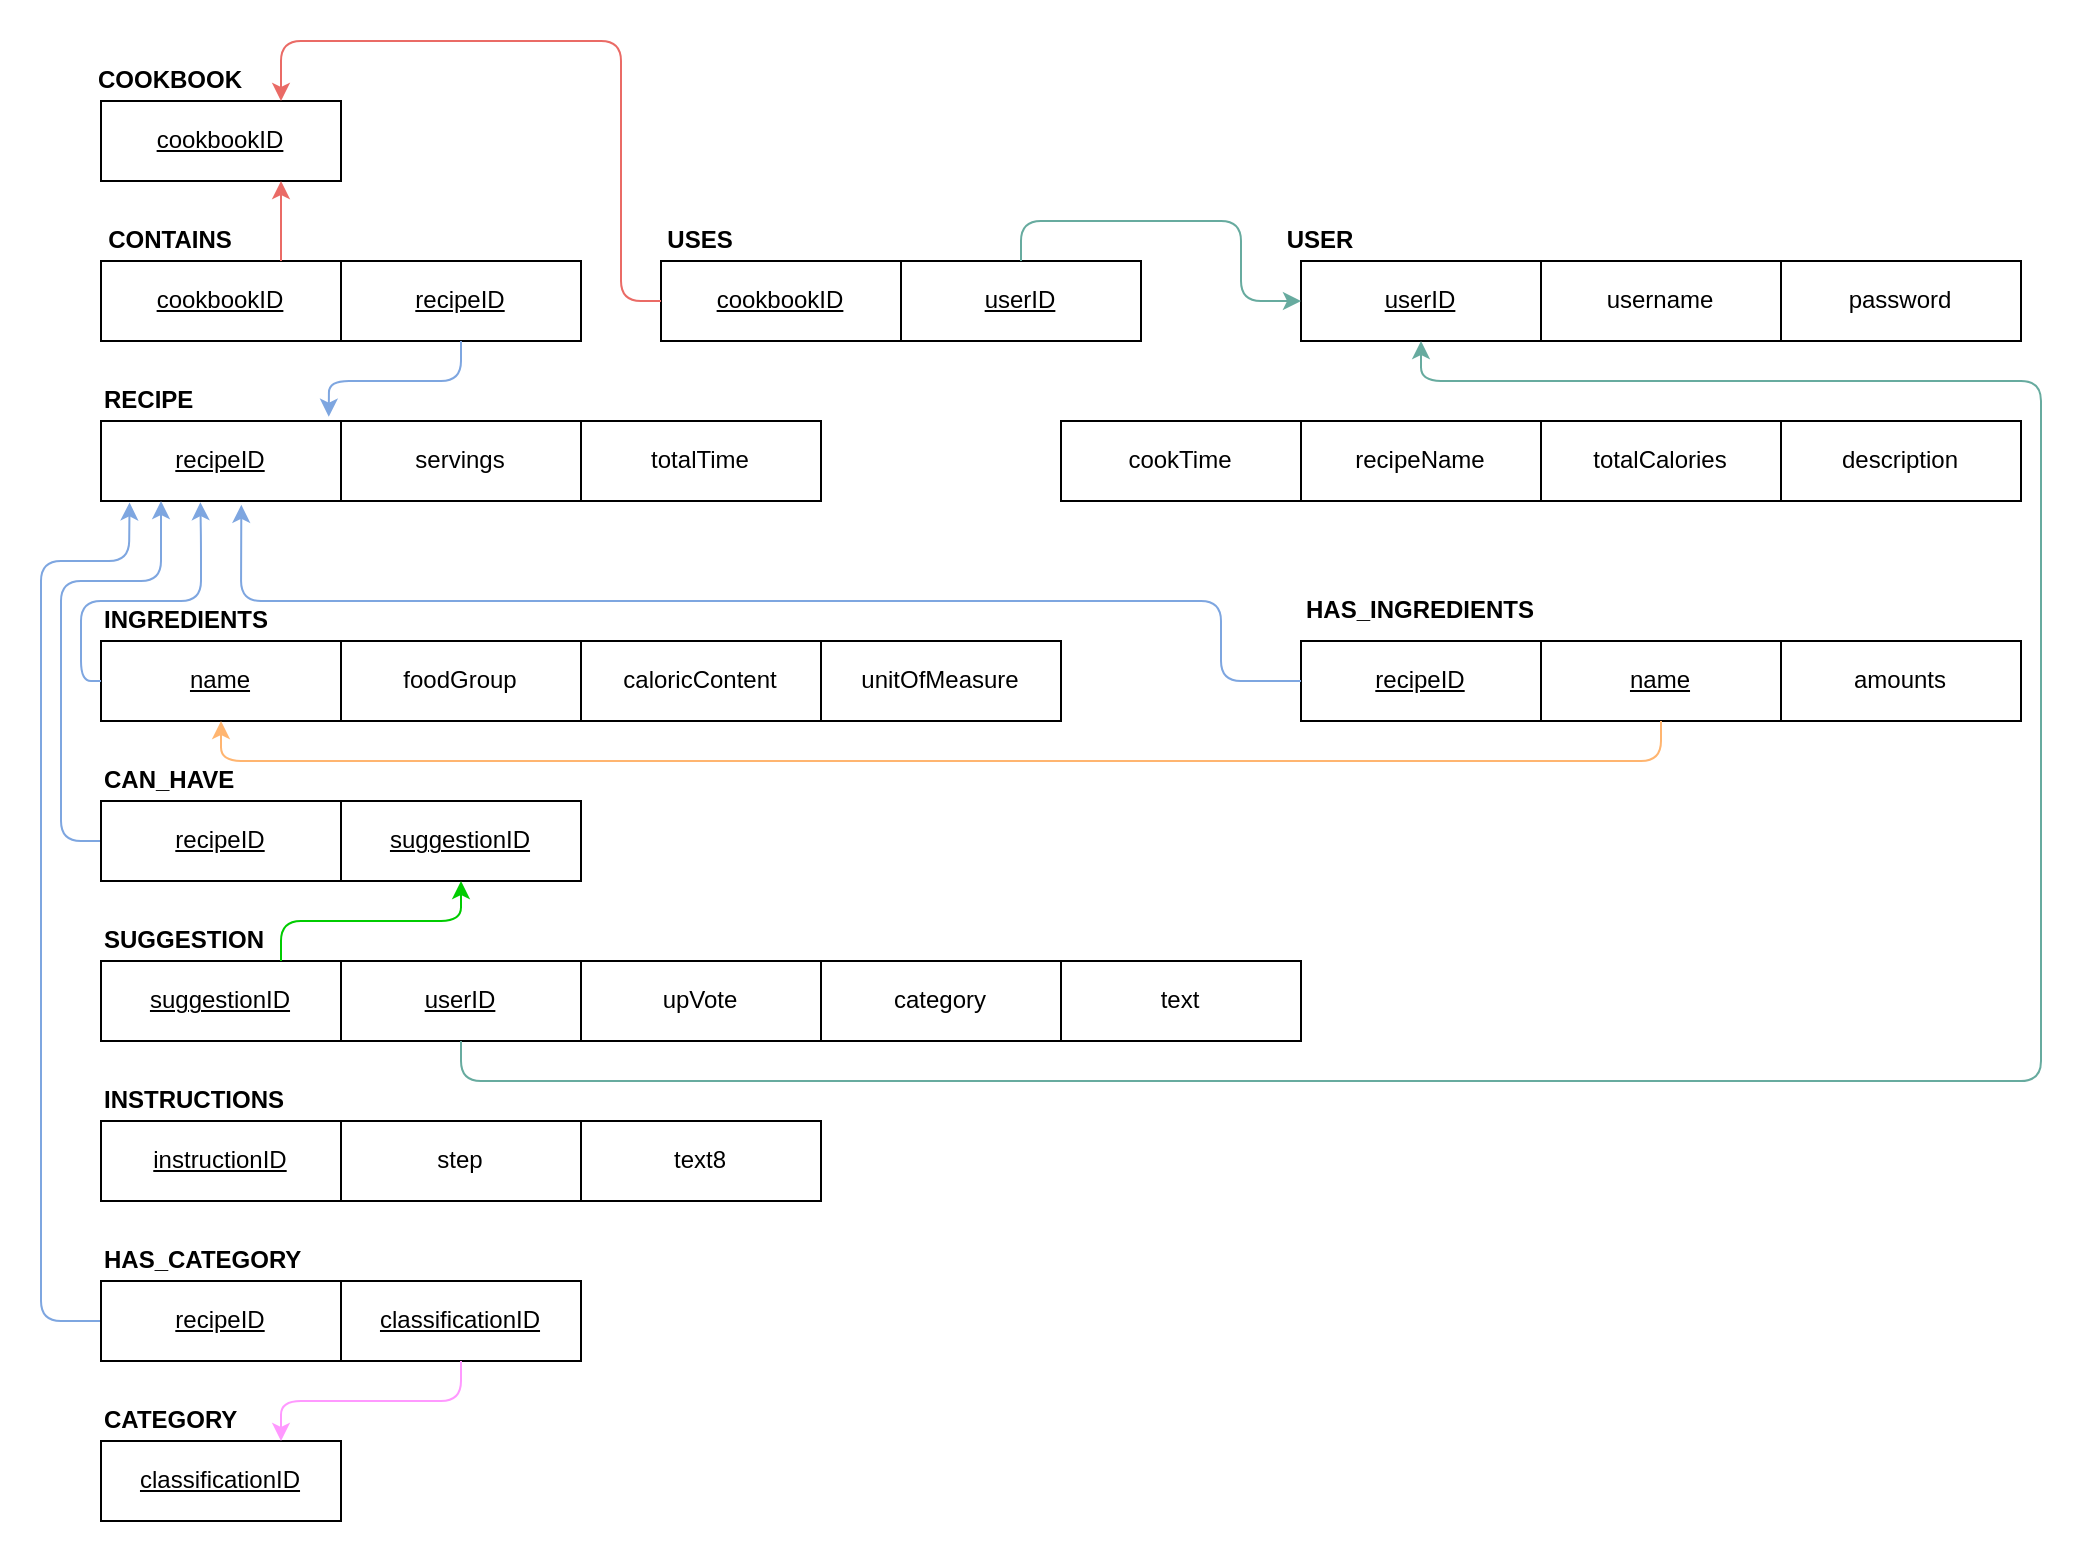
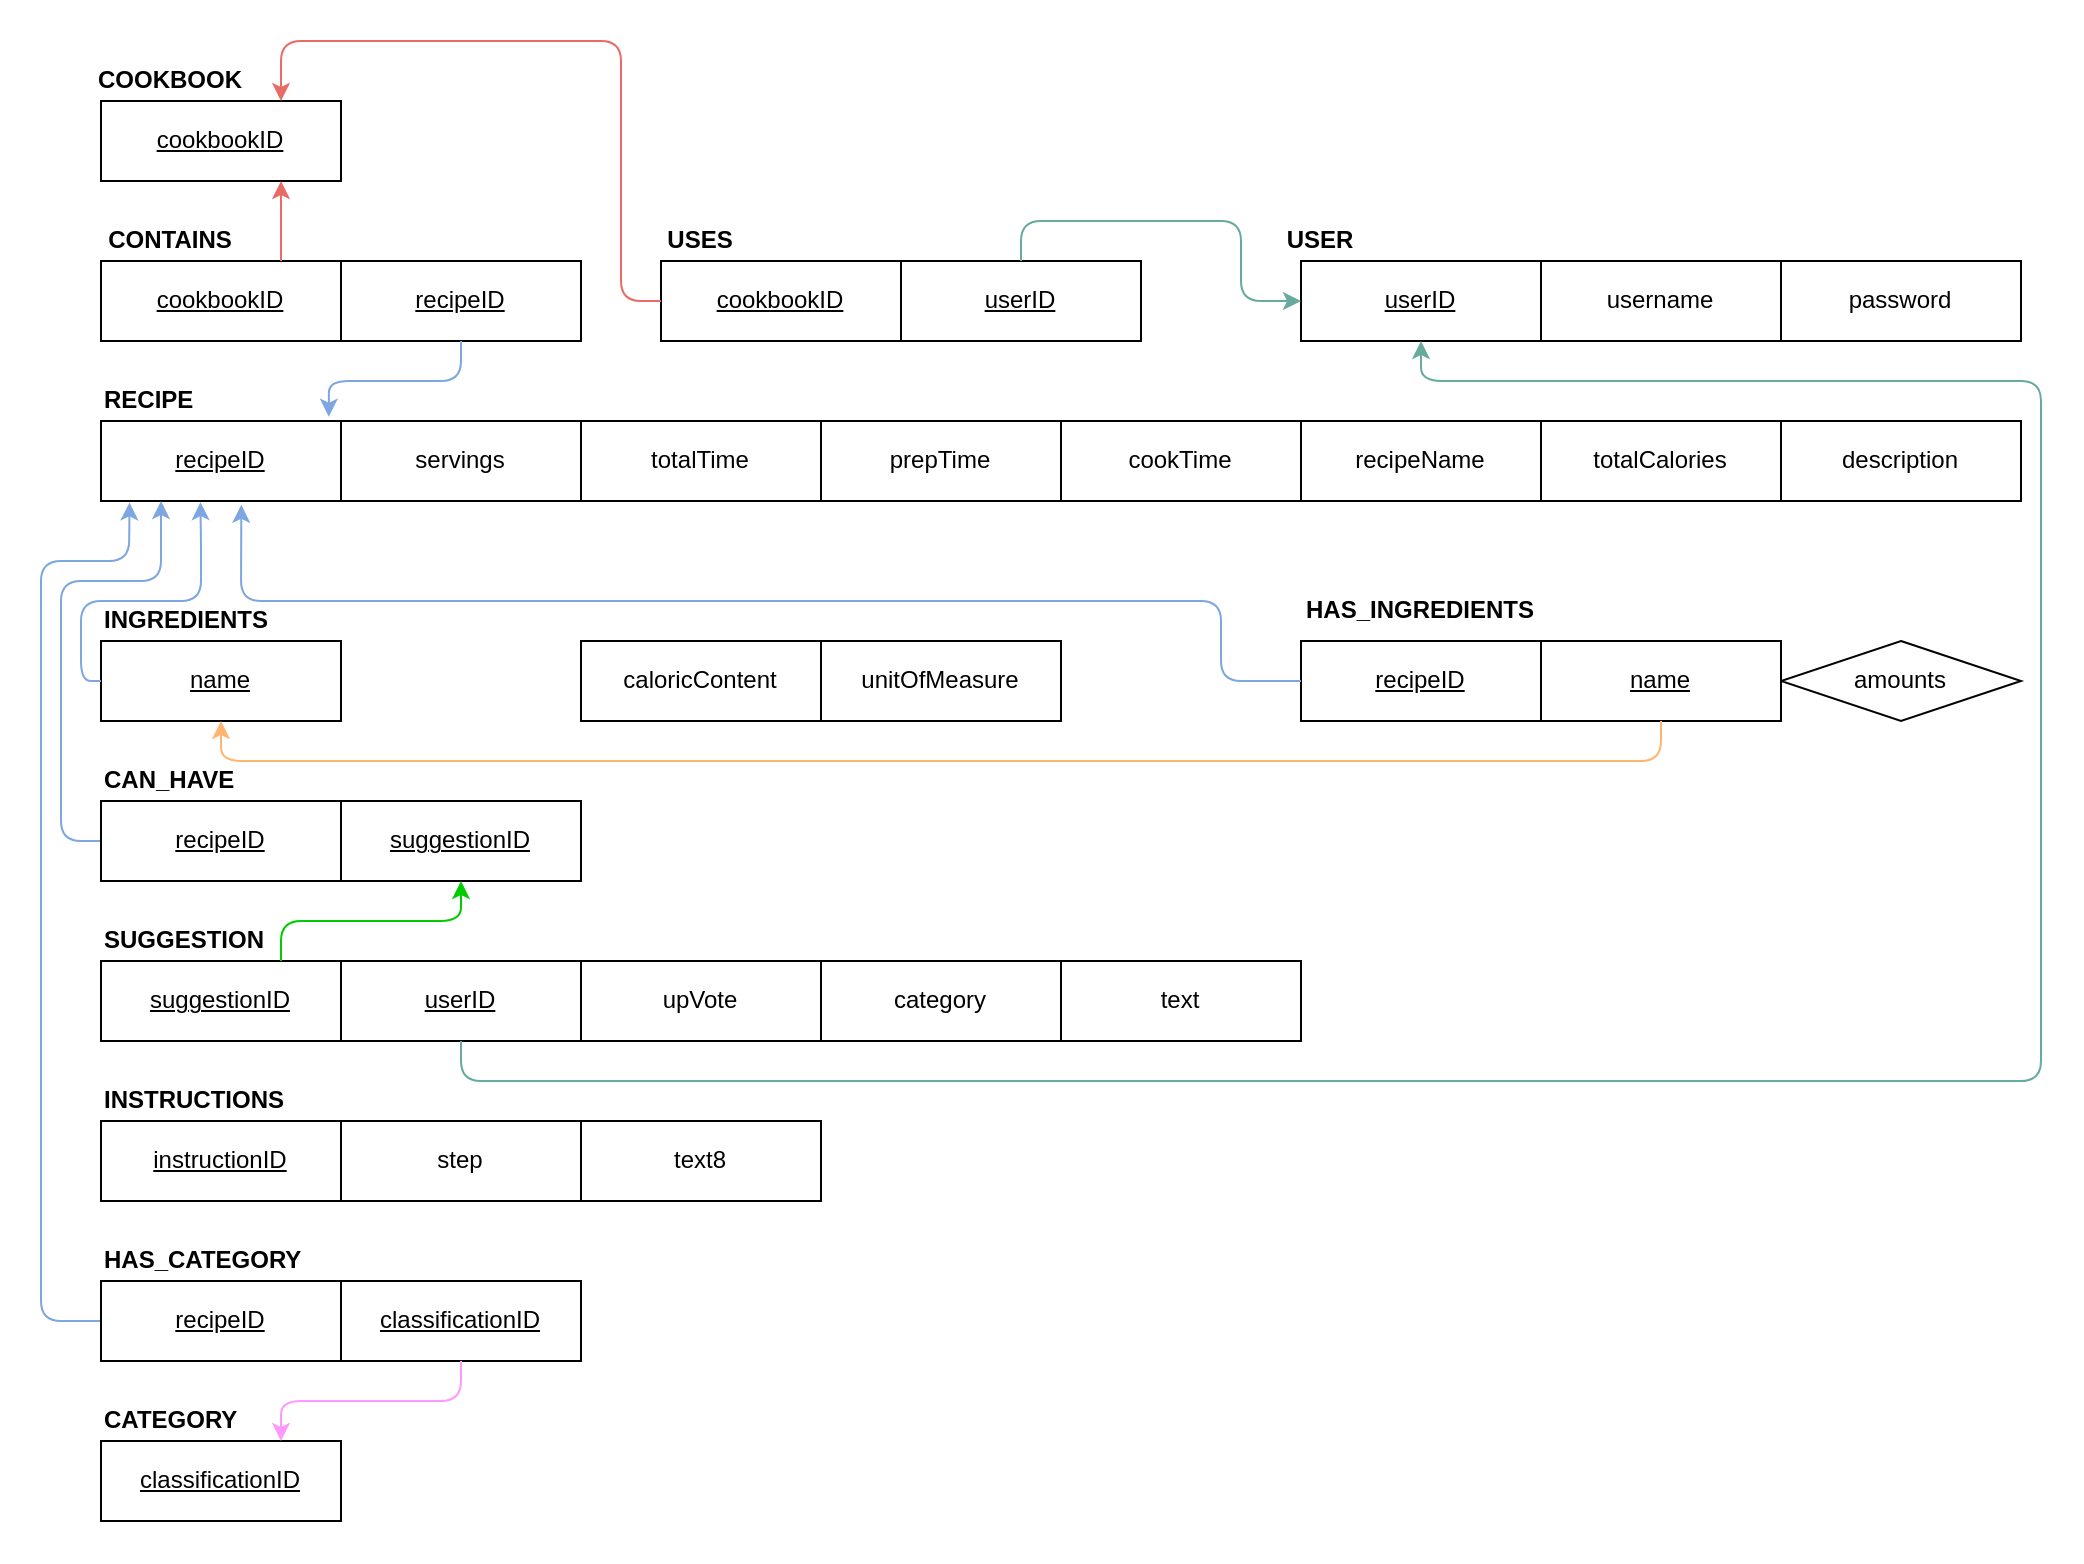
node "prepTime": added
node "foodGroup": removed
node "amounts": shape rectangle -> diamond
